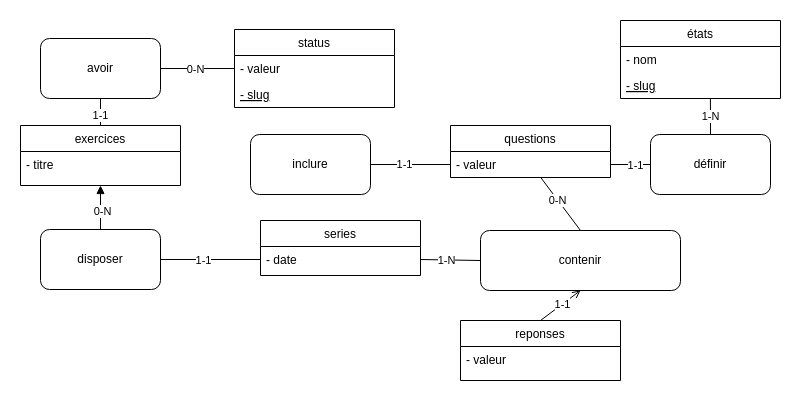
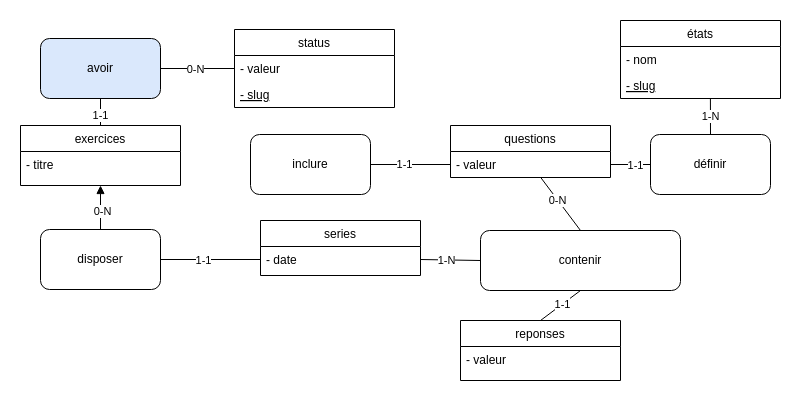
node "avoir": fillcolor #ffffff -> #dae8fc
edge "reponses" -> "contenir": arrowhead open -> none
